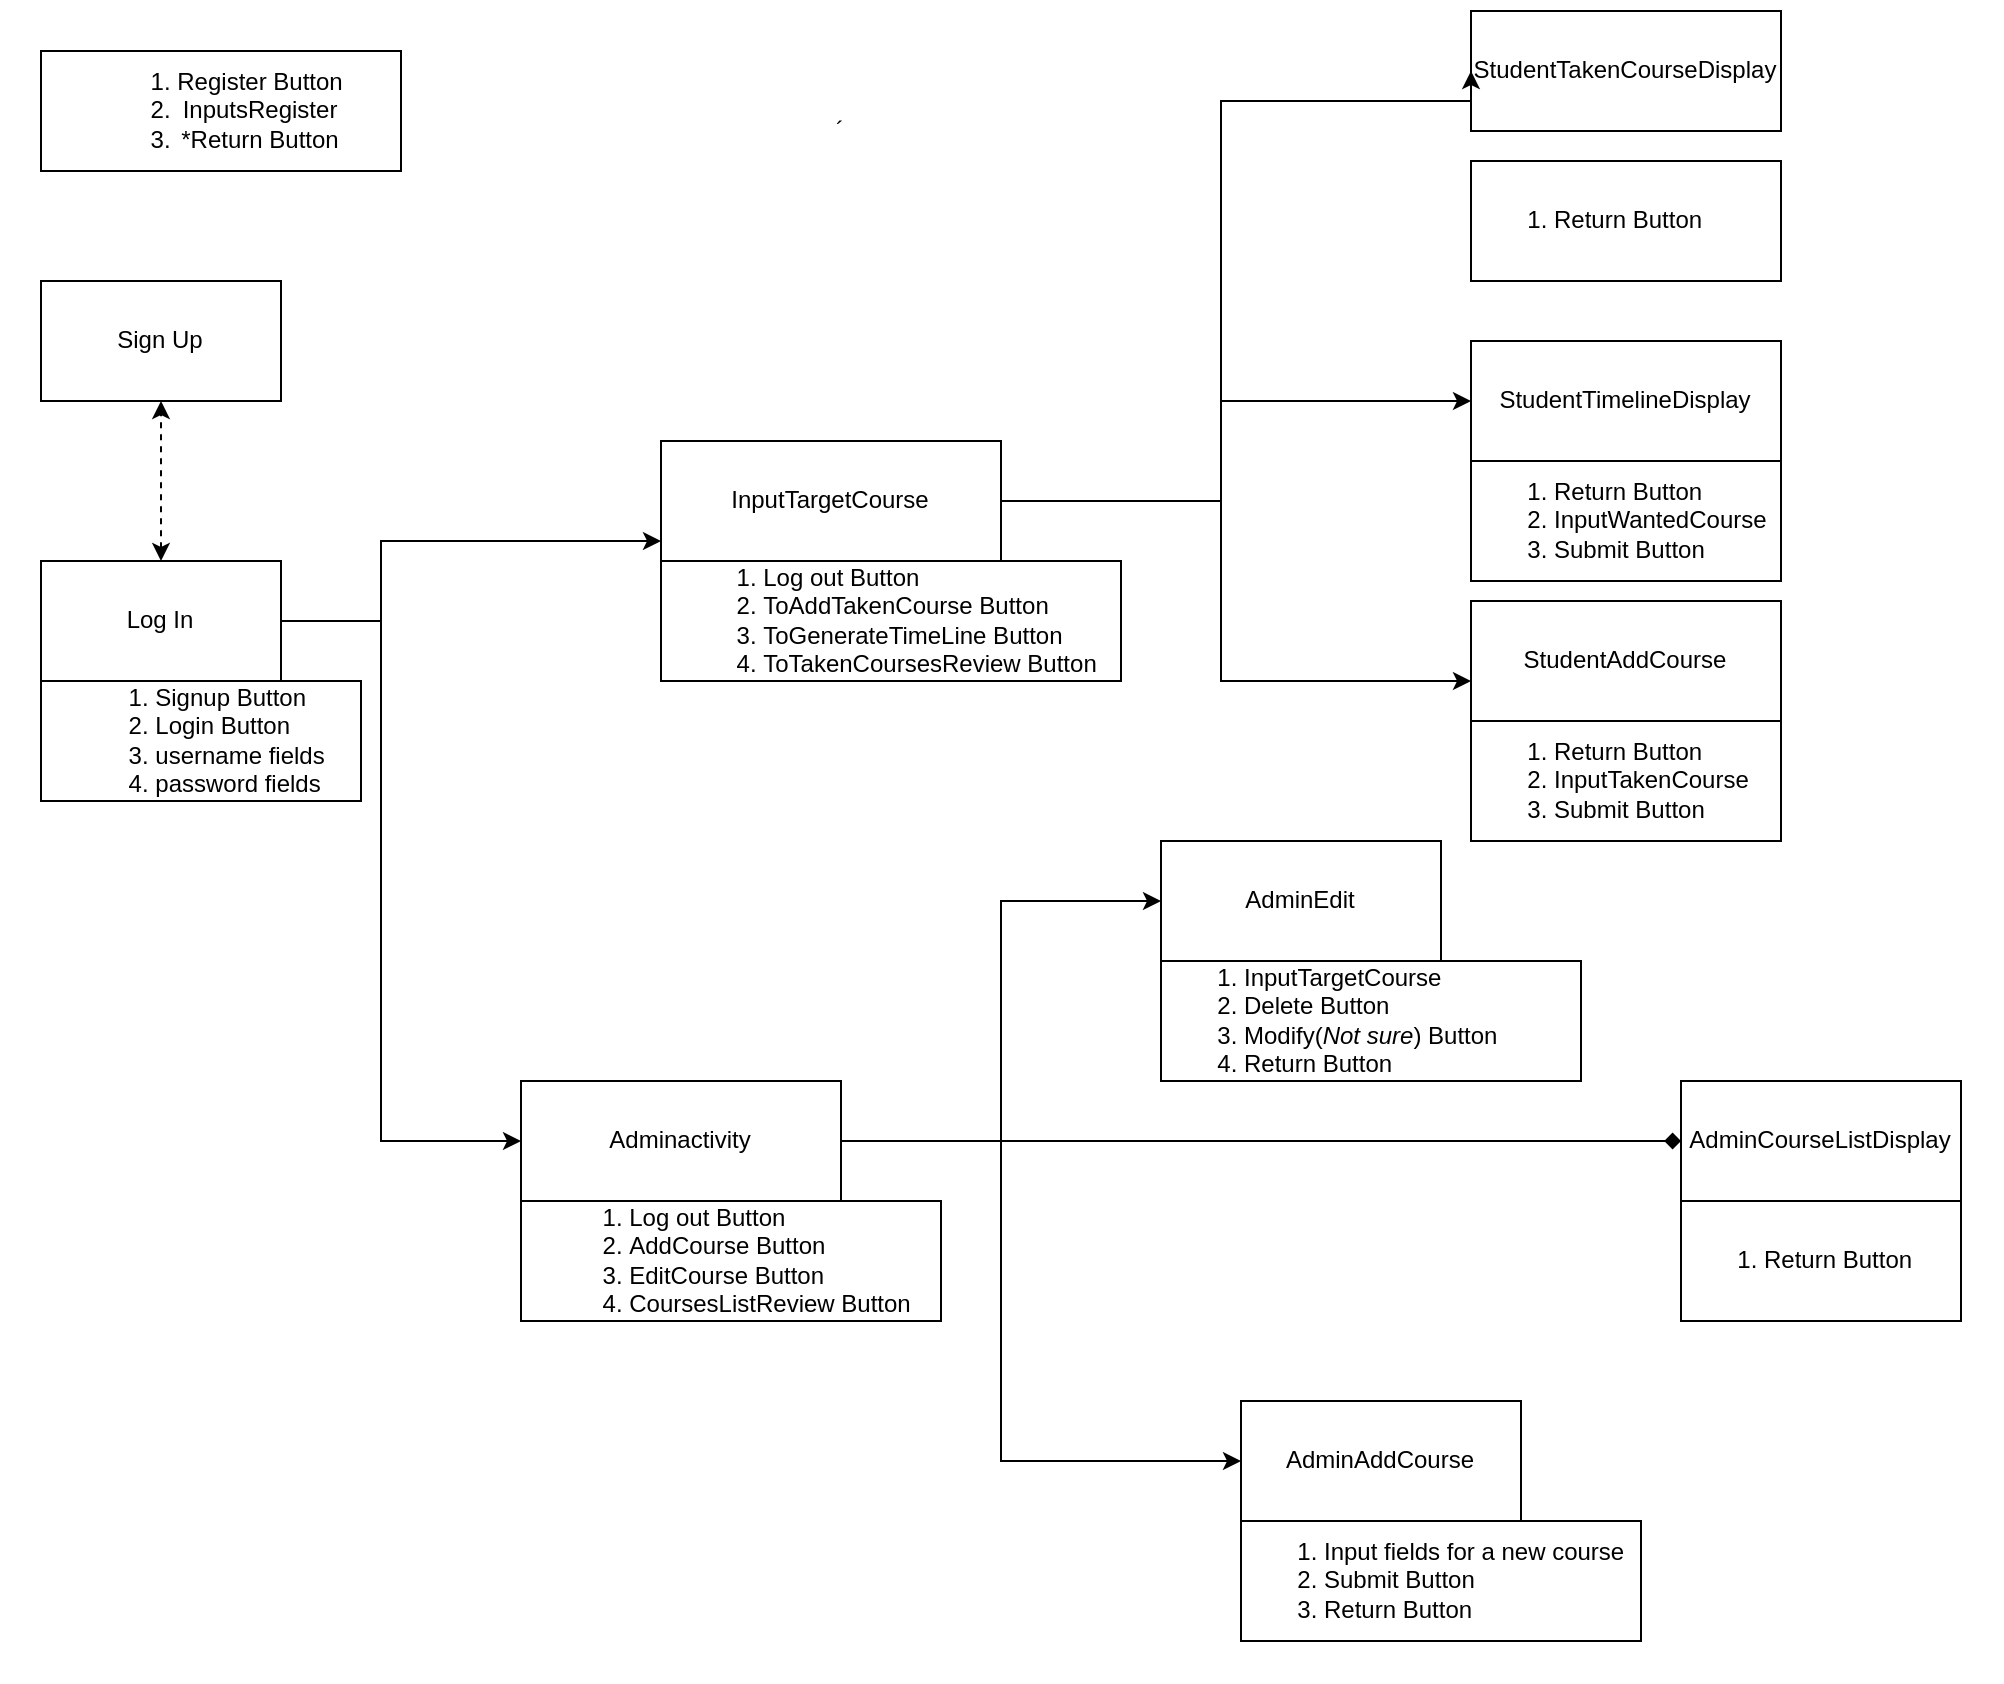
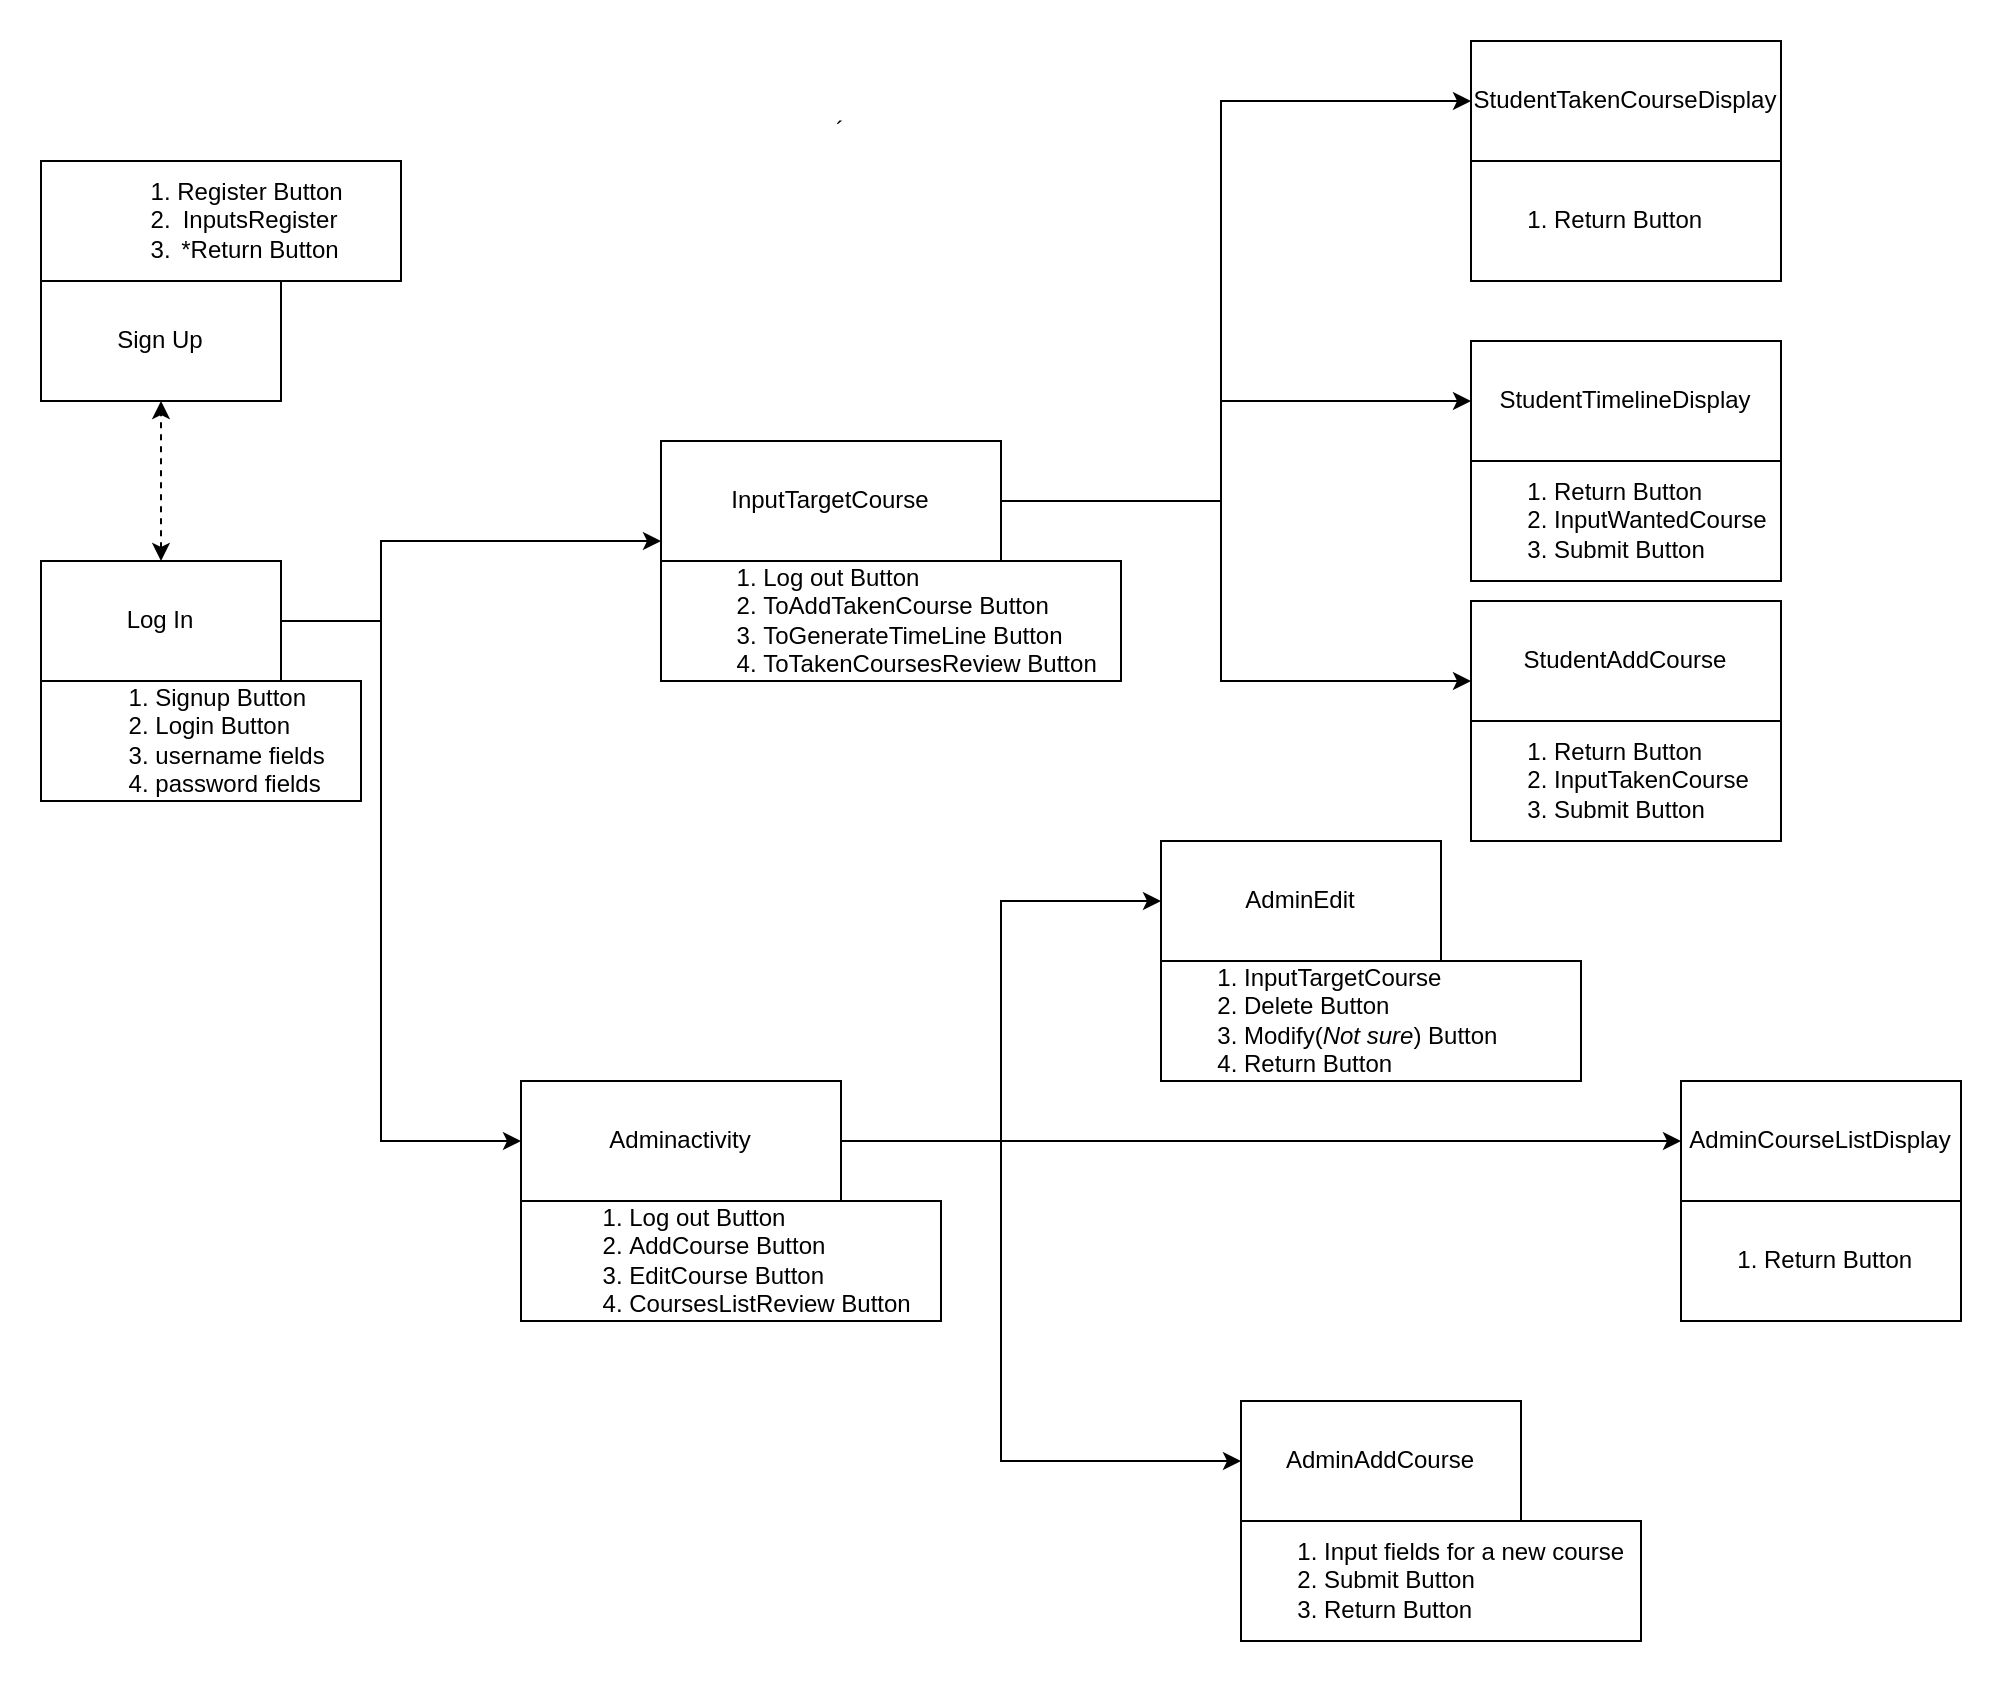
node "StudentTakenCourseDisplay": moved (1626, 71) -> (1626, 101)
node "Register Button InputsRegister *Return Button": moved (221, 111) -> (221, 221)
edge "Adminactivity" -> "AdminCourseListDisplay": arrowhead diamond -> classic
